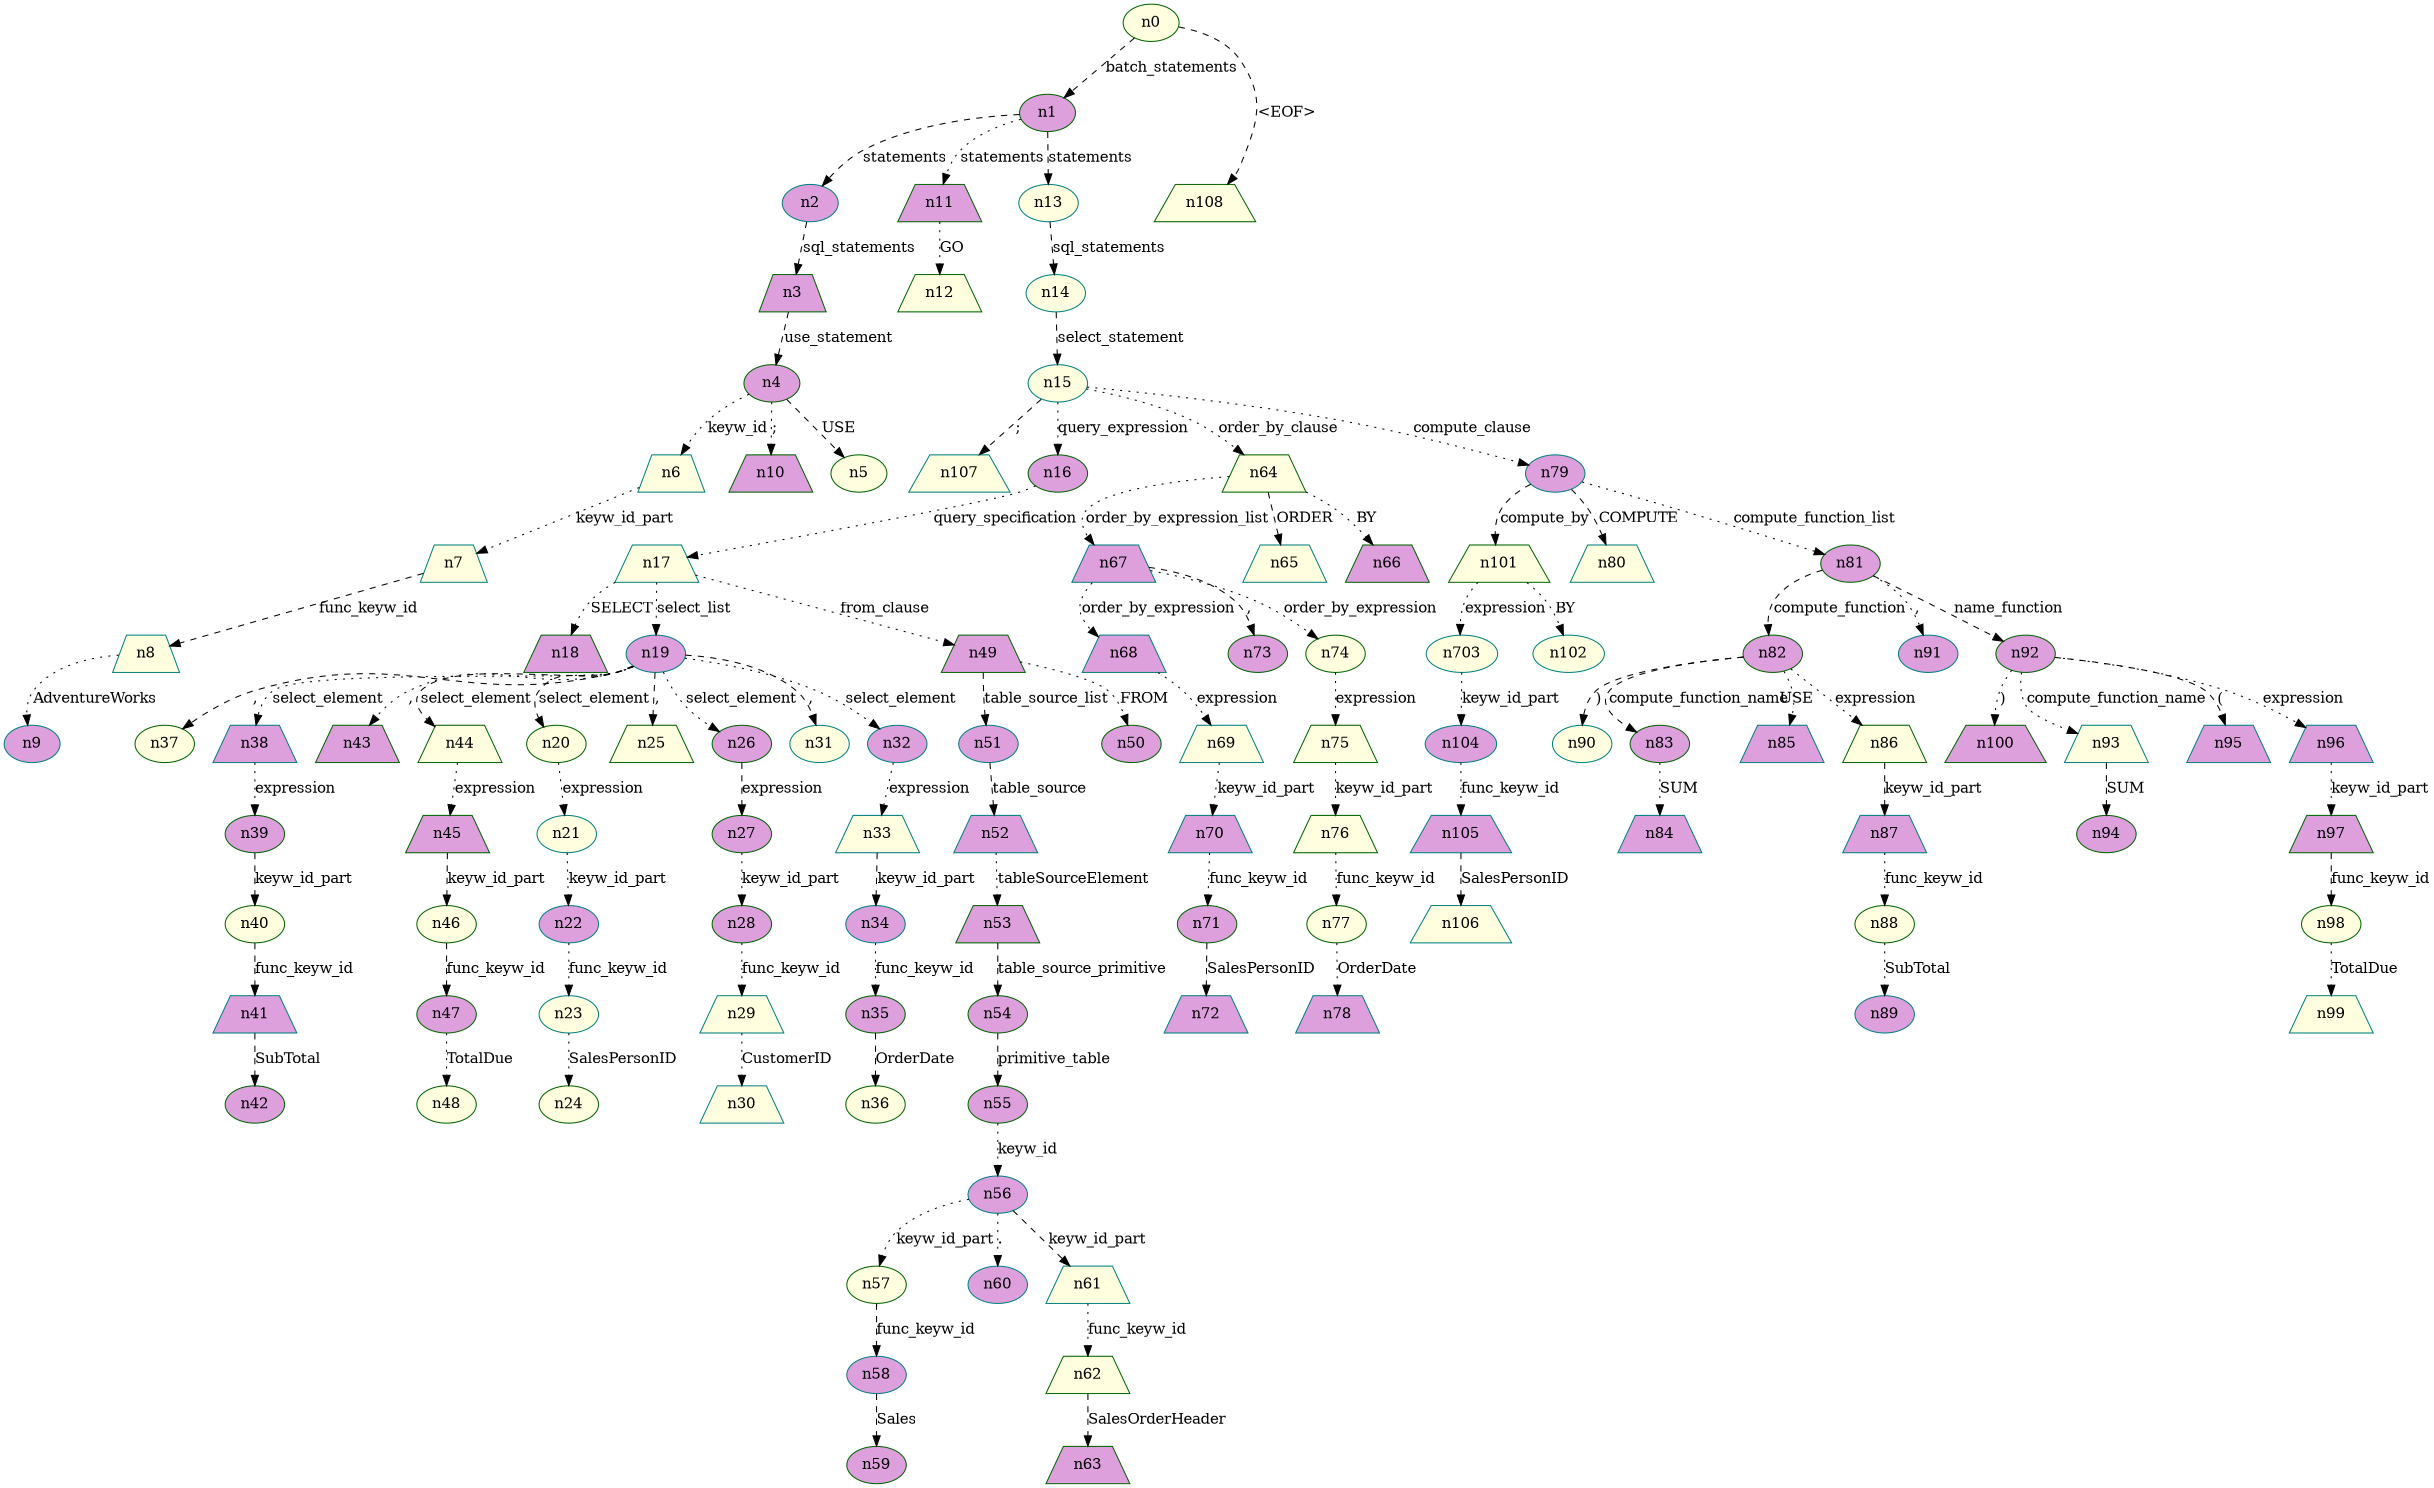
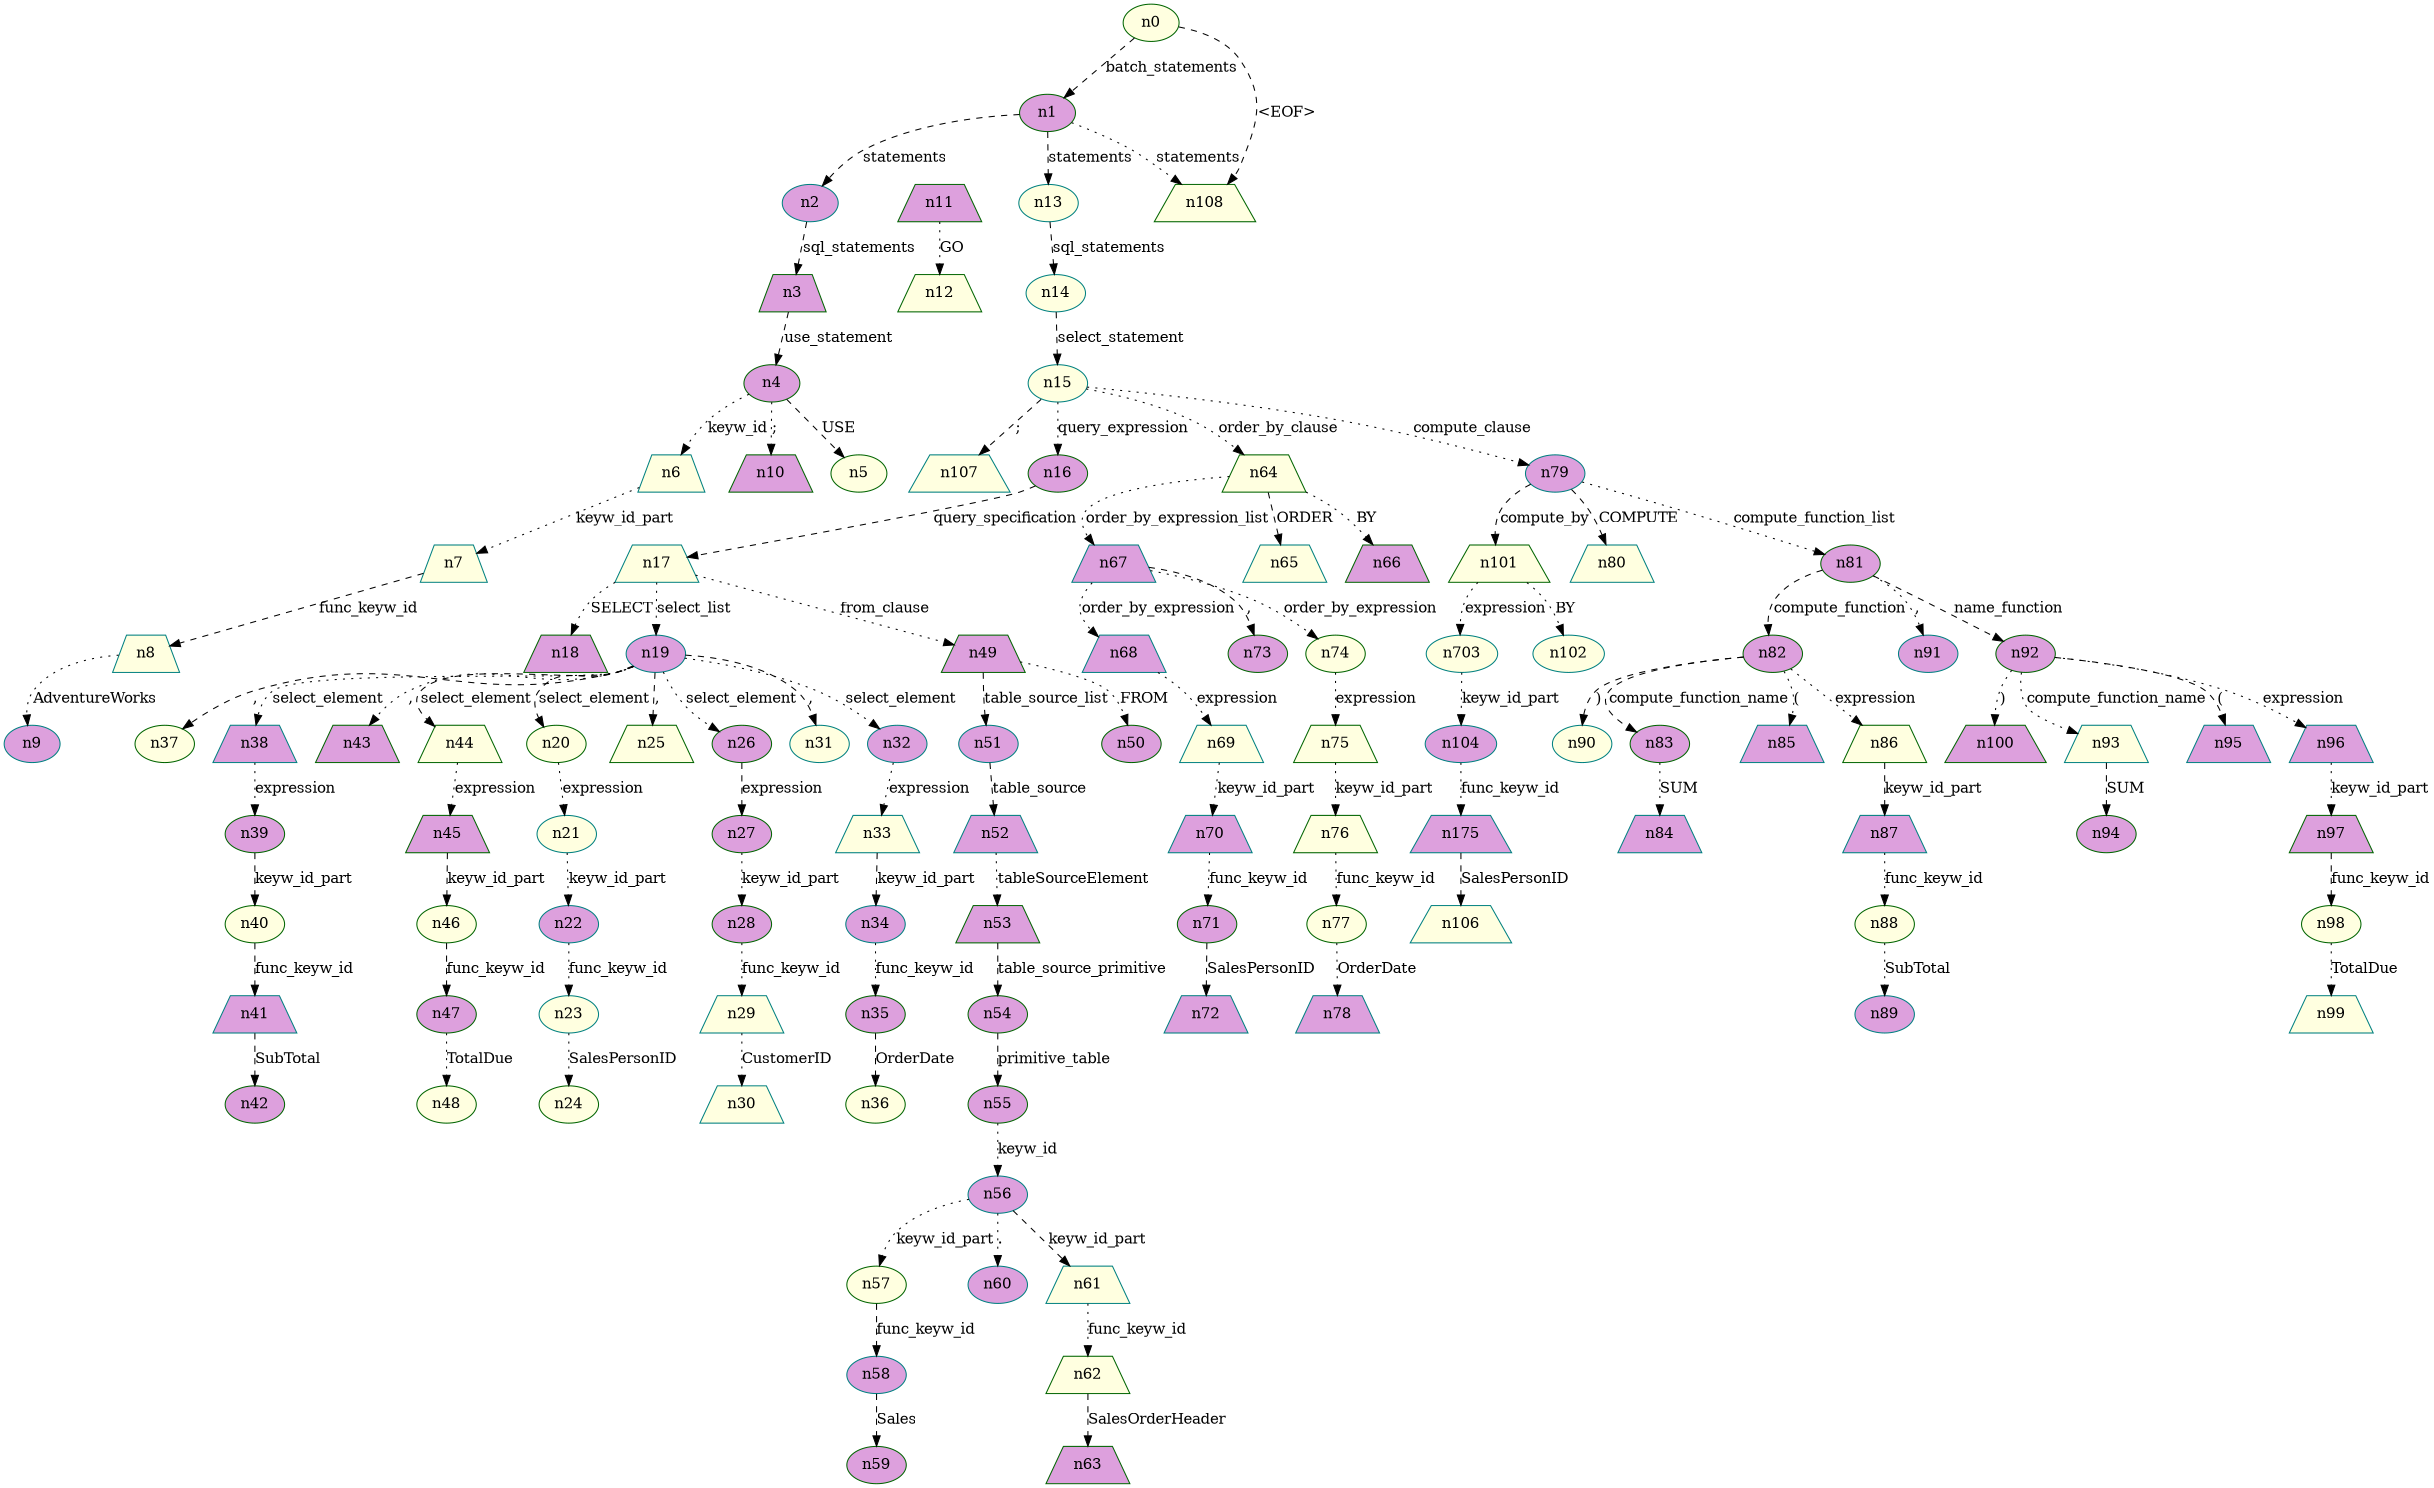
edge "n1" -> "n11": now "n1" -> "n108"
edge "n16" -> "n17": style dotted -> dashed
edge "n82" -> "n85": label "USE" -> "("
node "n105": label "n105" -> "n175"
